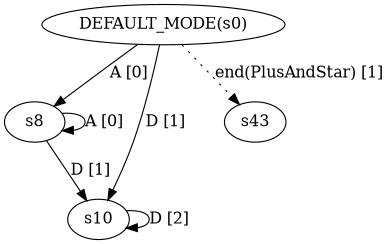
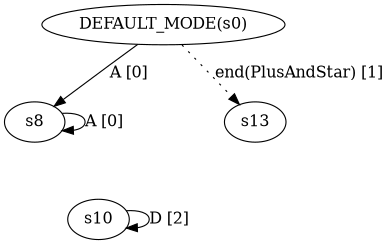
edge "DEFAULT_MODE(s0)" -> "s10": removed, label "D [1]"
node "s43": label "s43" -> "s13"
edge "s8" -> "s10": removed, label "D [1]"
